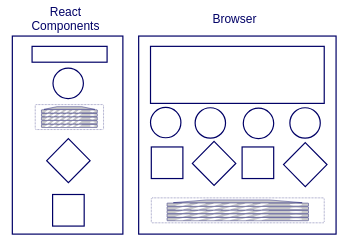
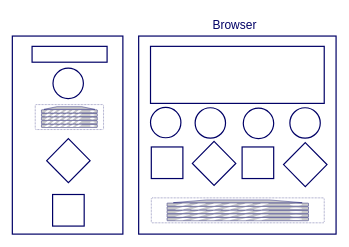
node "React Components": removed
node "Browser": moved (235, 18) -> (235, 24)
